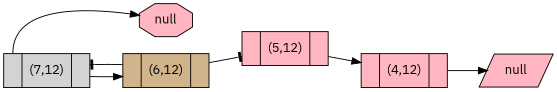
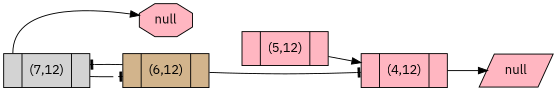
edge "(6,12)" -> "(5,12)": now "(6,12)" -> "(4,12)"
edge "(7,12)" -> "(6,12)": arrowhead normal -> tee
